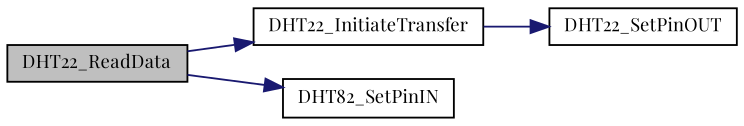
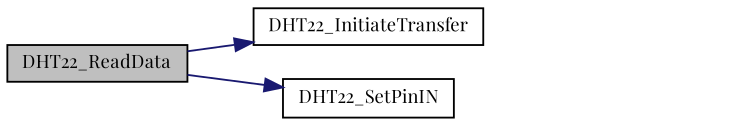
node "DHT22_SetPinOUT": removed
node "DHT82_SetPinIN": label "DHT82_SetPinIN" -> "DHT22_SetPinIN"
